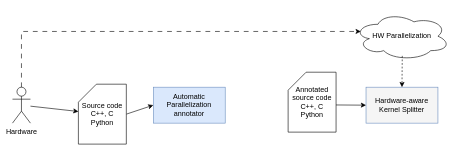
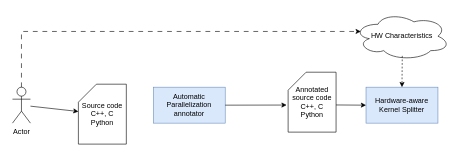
node "HW Parallelization": label "HW Parallelization" -> "HW Characteristics"
edge "Automatic Parallelization annotator" -> "Annotated source code C++, C Python": added
node "Hardware-aware Kernel Splitter": fillcolor #f5f5f5 -> #dae8fc
edge "Source code C++, C Python" -> "Automatic Parallelization annotator": removed
node "Hardware": label "Hardware" -> "Actor"
